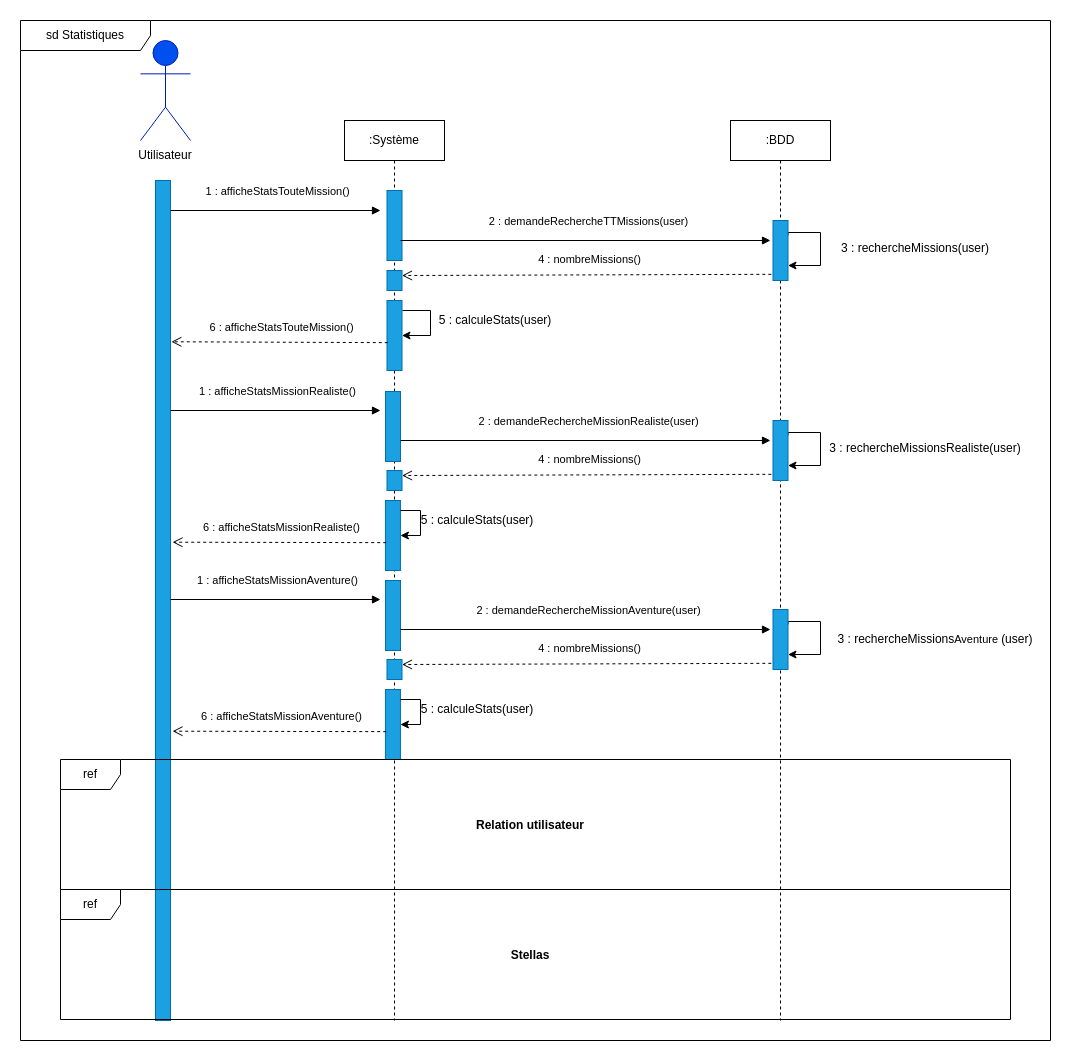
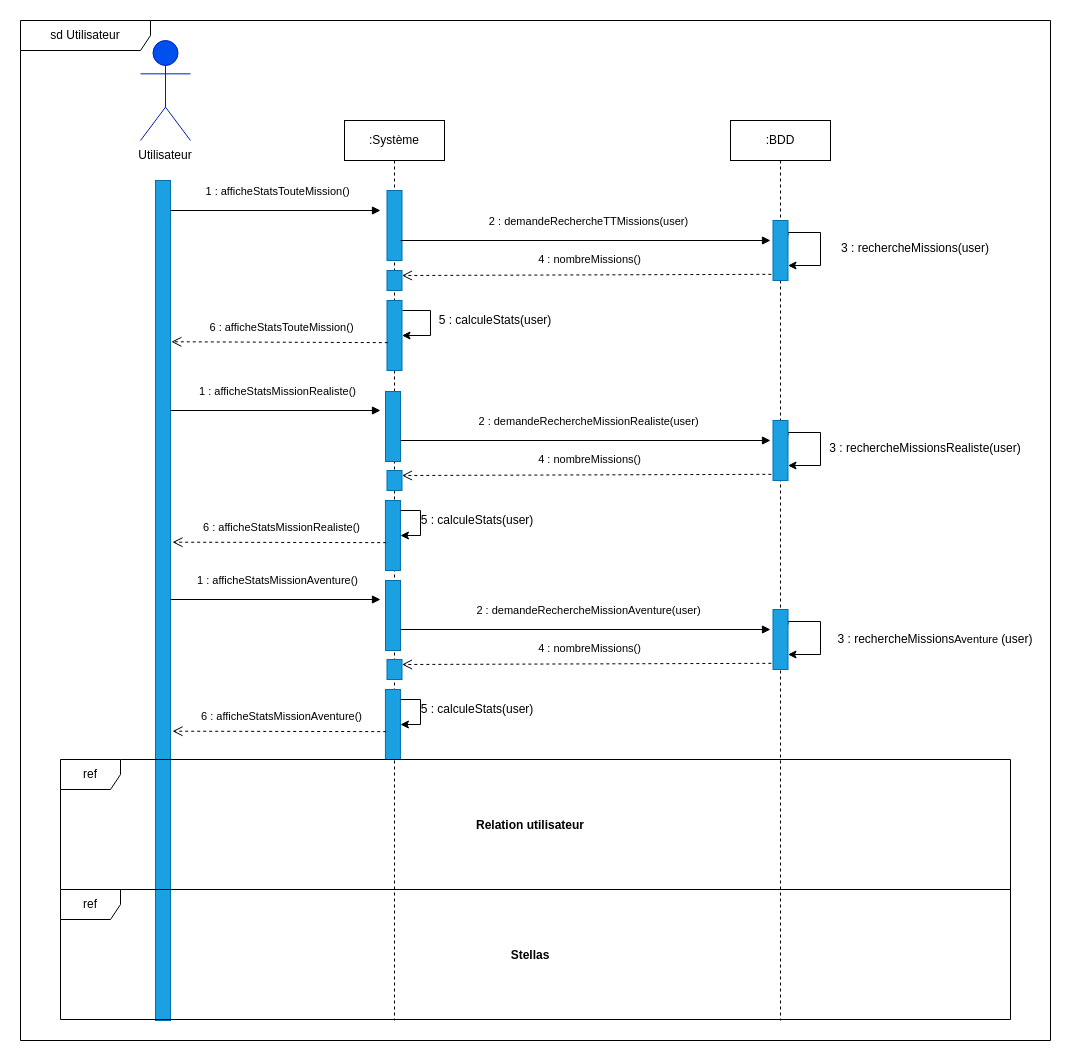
node "sd Statistiques": label "sd Statistiques" -> "sd Utilisateur"
